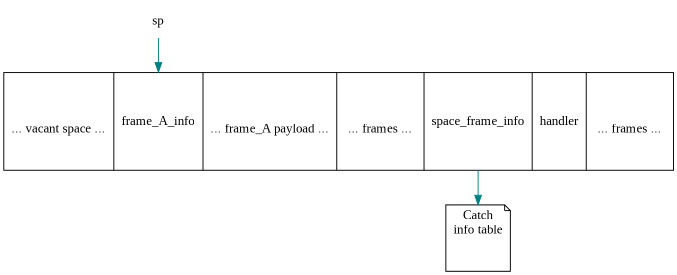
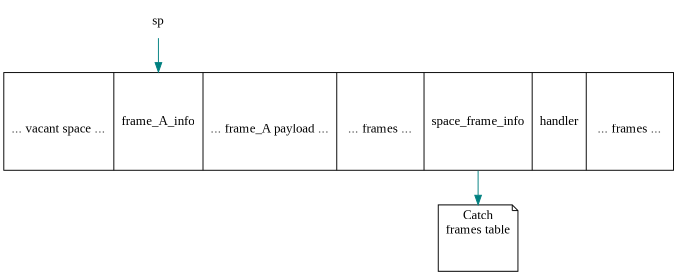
node "Catch info table": label "Catch info table" -> "Catch frames table"
